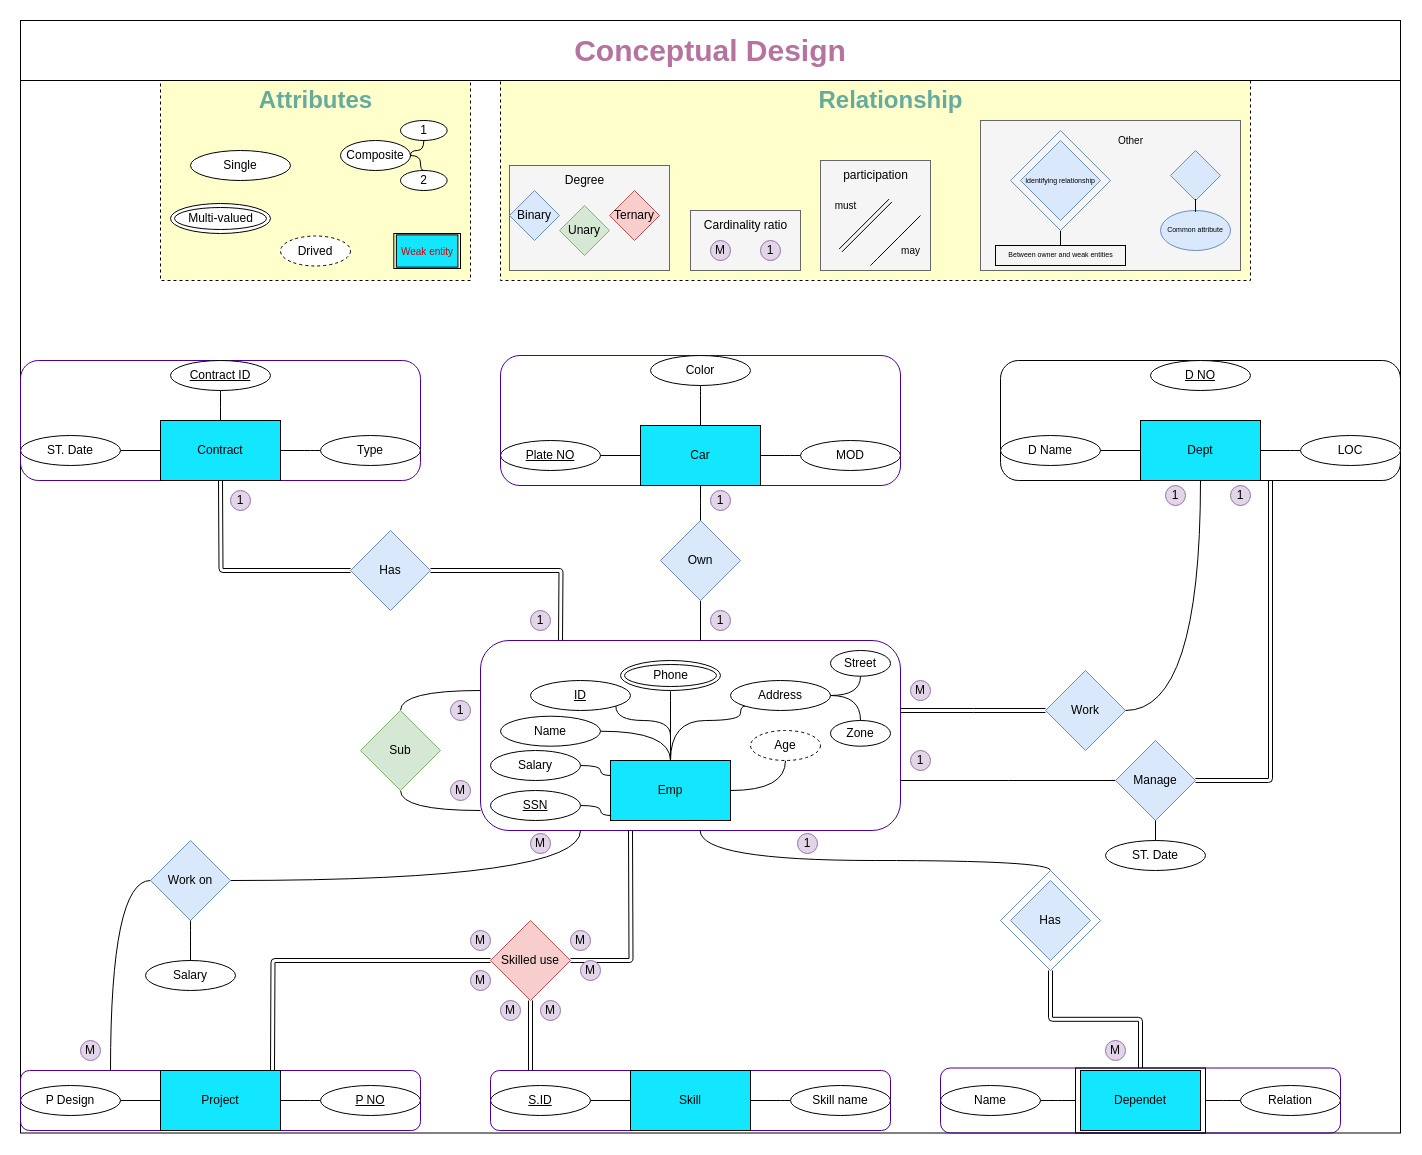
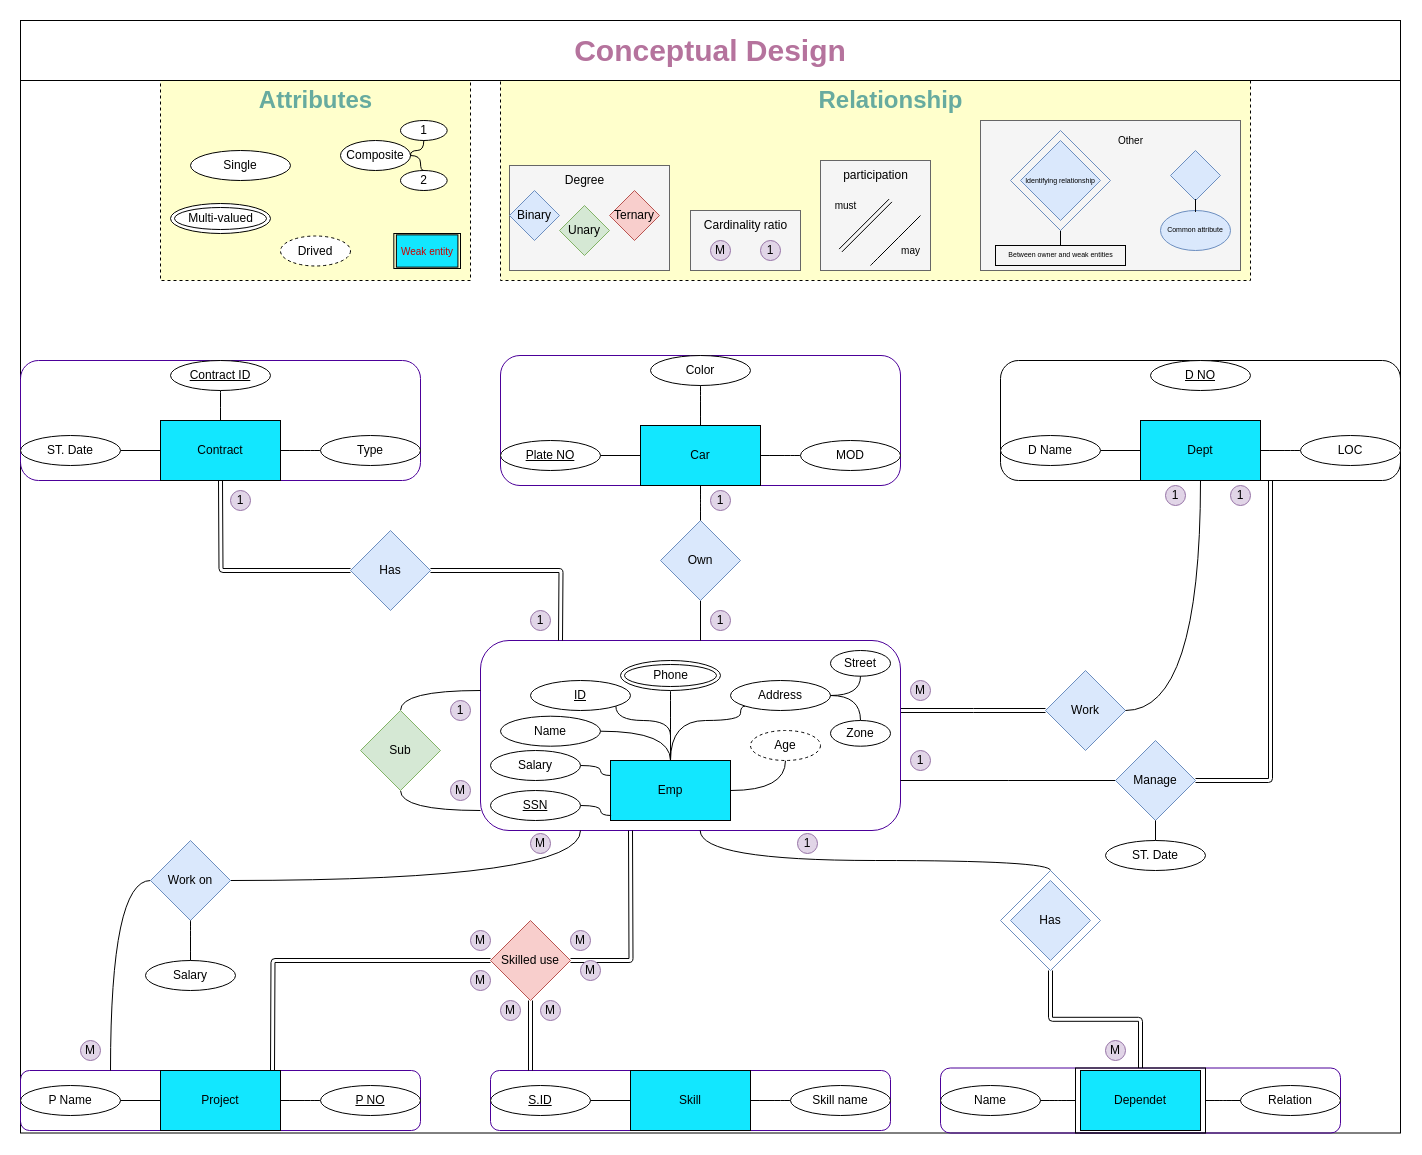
node "P Design": label "P Design" -> "P Name"
